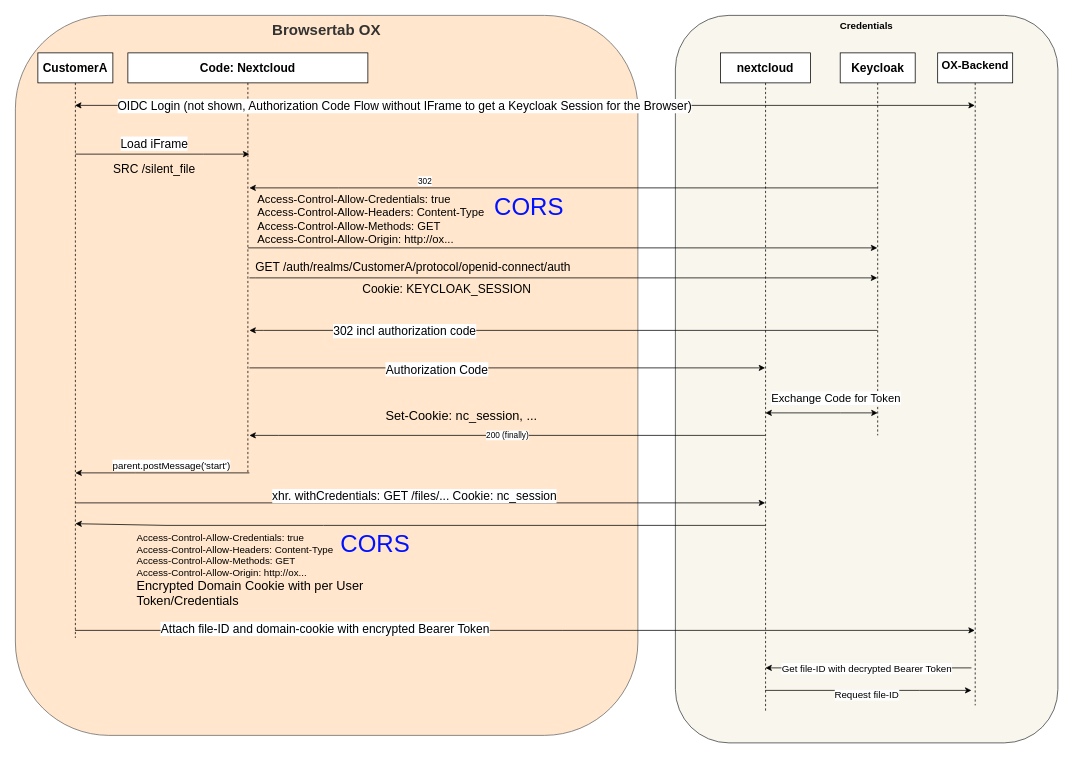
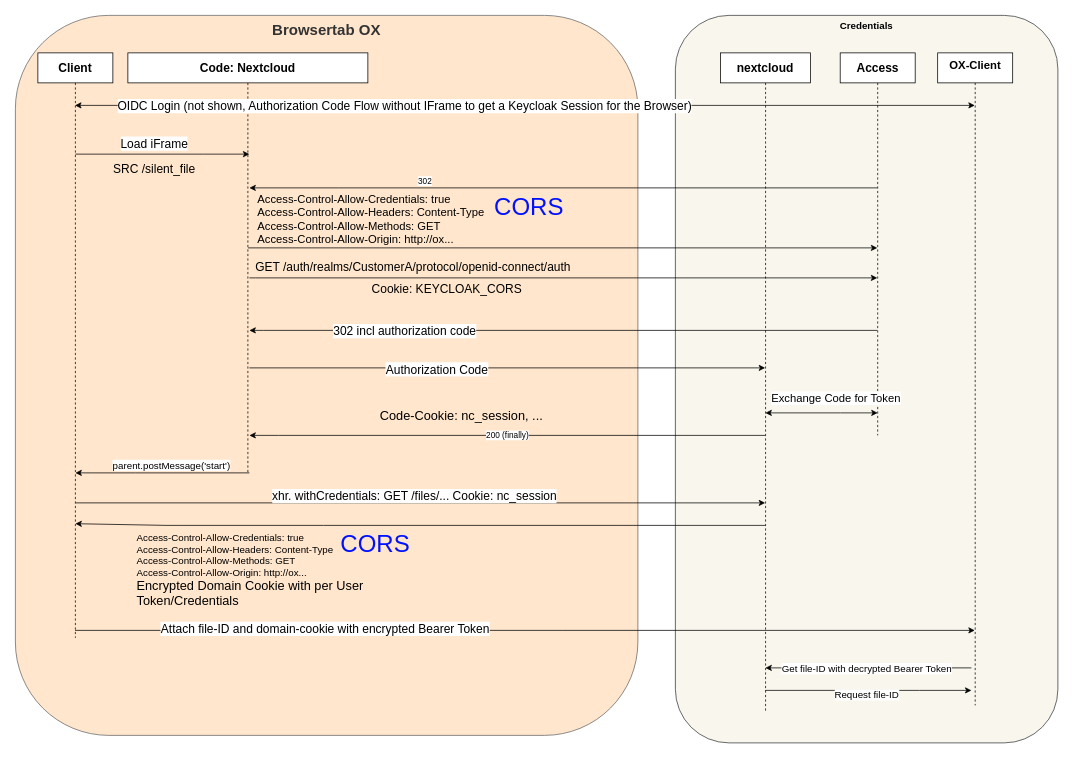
node "OX-Backend": label "OX-Backend" -> "OX-Client"
node "CustomerA": label "CustomerA" -> "Client"
node "Keycloak": label "Keycloak" -> "Access"
node "Cookie: KEYCLOAK_SESSION": label "Cookie: KEYCLOAK_SESSION" -> "Cookie: KEYCLOAK_CORS"
node "Set-Cookie: nc_session, ...": label "Set-Cookie: nc_session, ..." -> "Code-Cookie: nc_session, ..."
